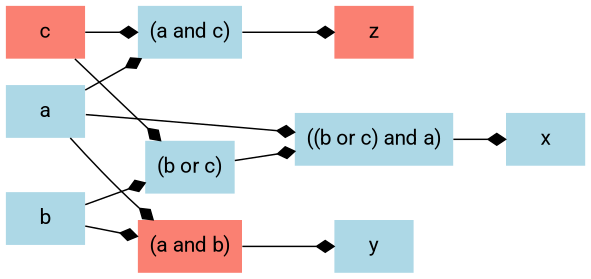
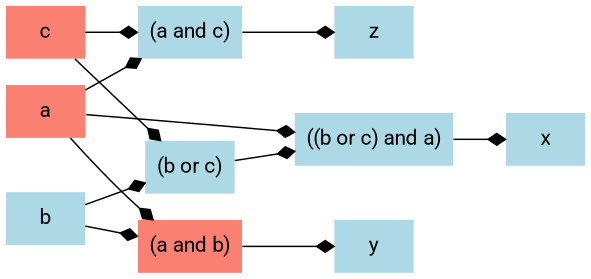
node "z": fillcolor salmon -> lightblue
node "a": fillcolor lightblue -> salmon
